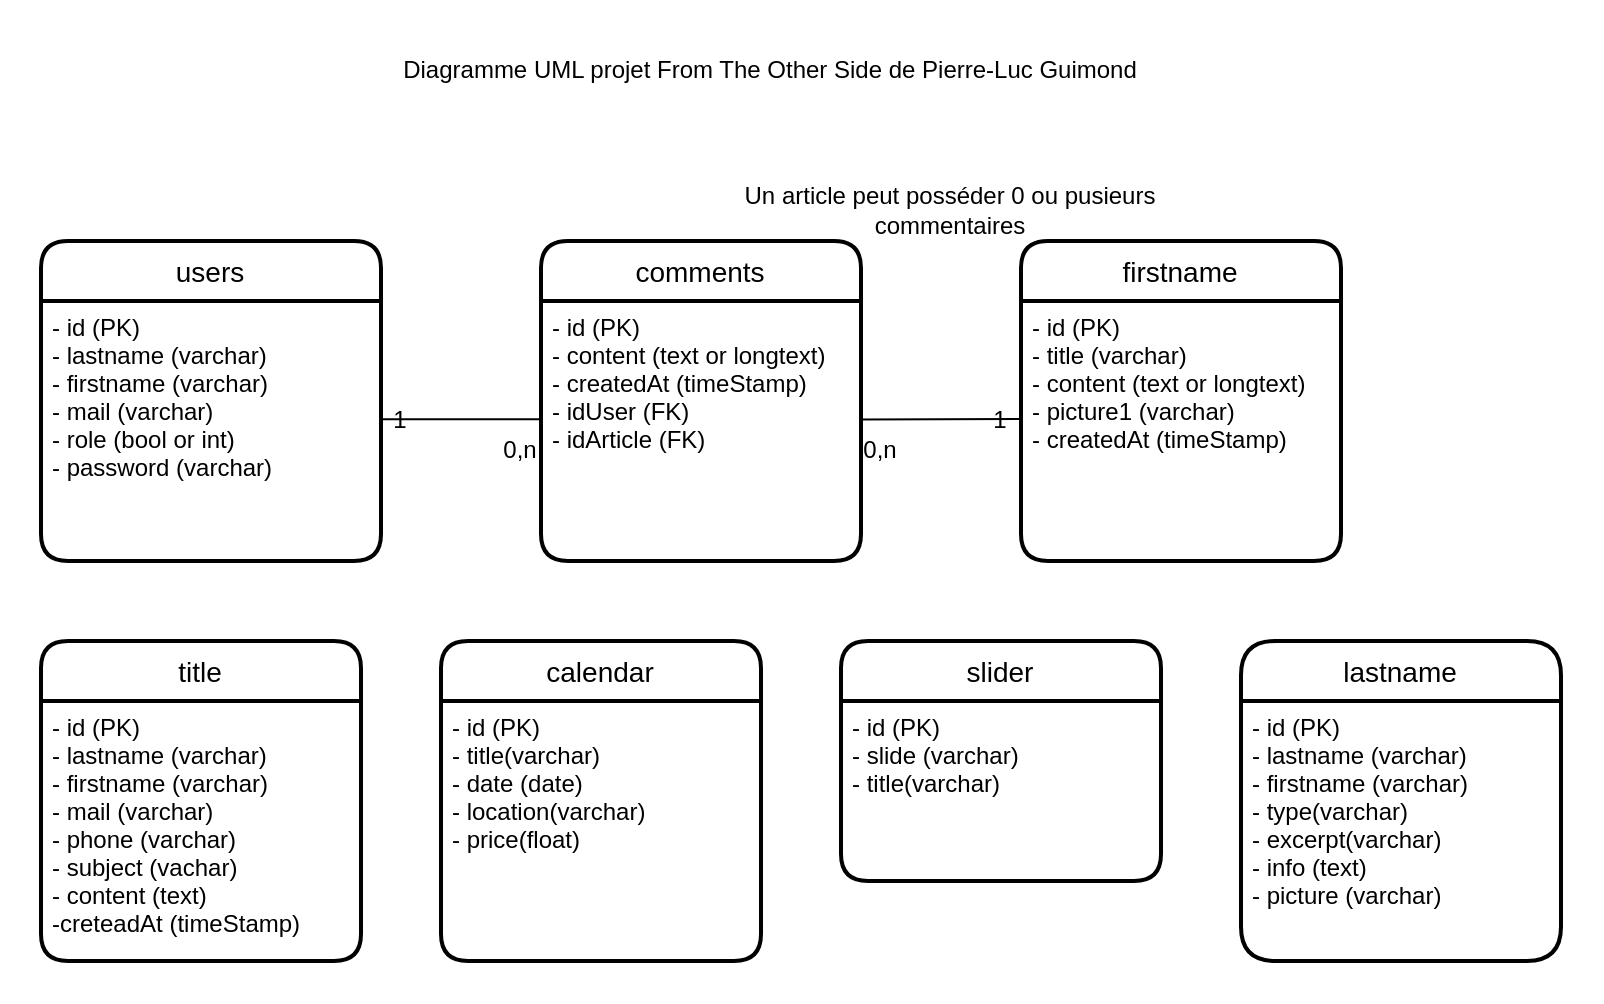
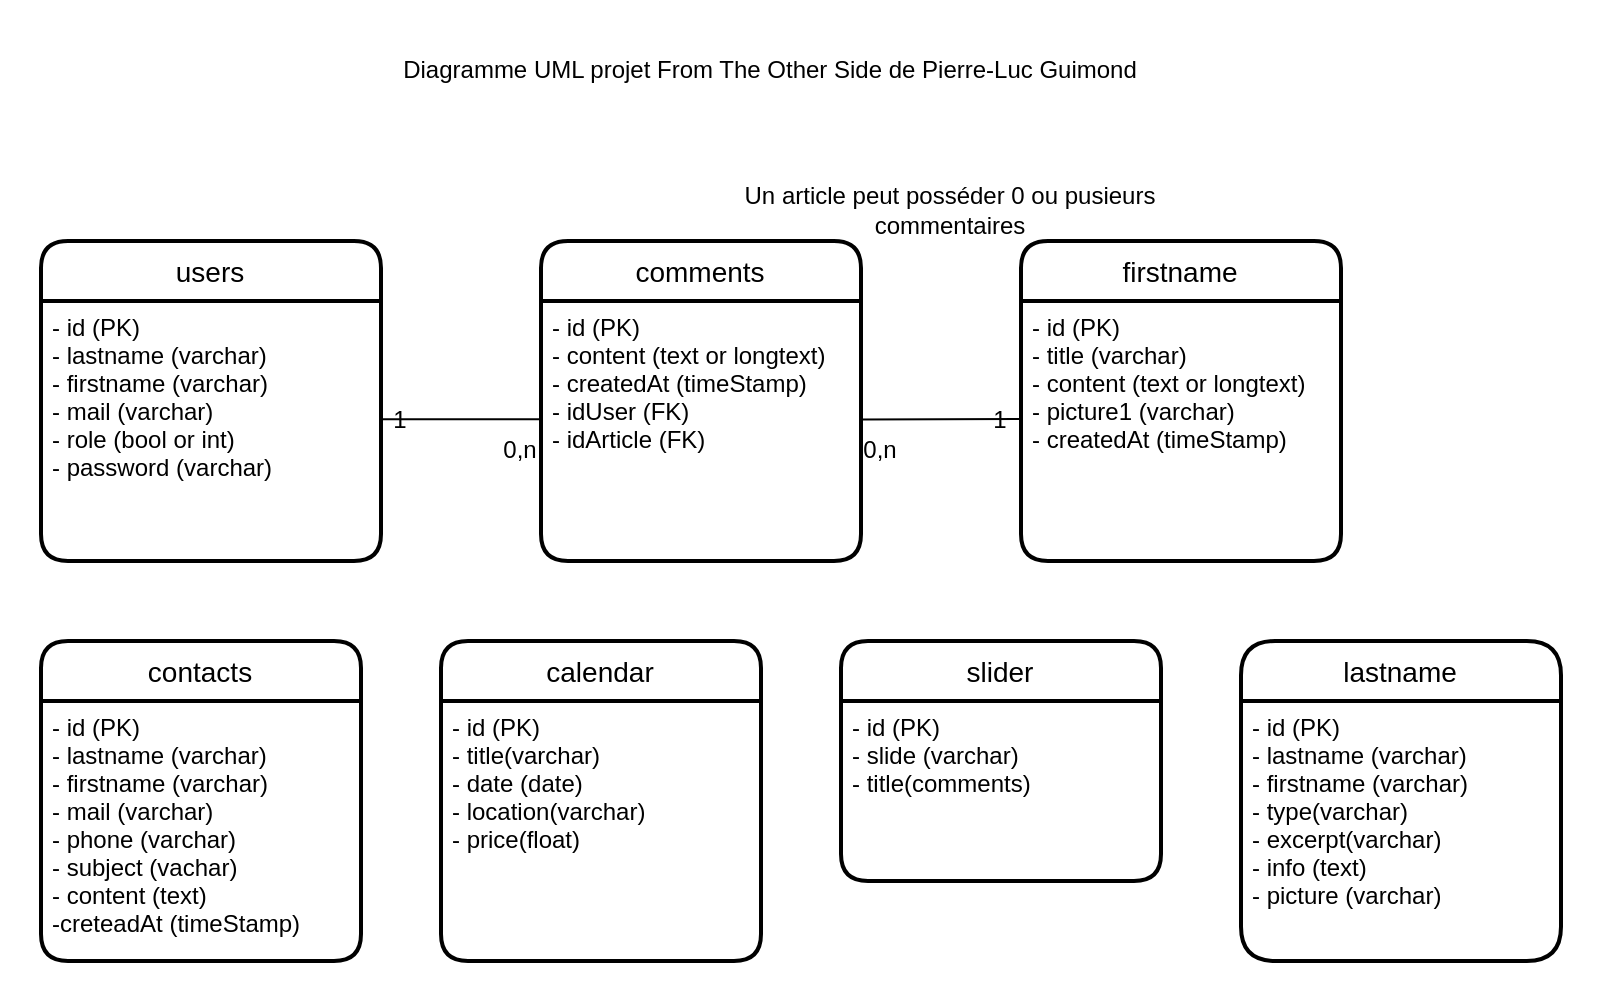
node "title": label "title" -> "contacts"
node "- id (PK) - slide (varchar) - title(varchar)": label "- id (PK) - slide (varchar) - title(varchar)" -> "- id (PK) - slide (varchar) - title(comments)"
